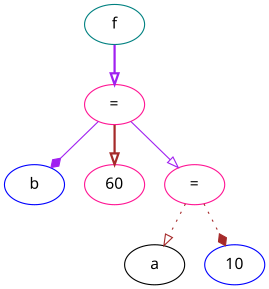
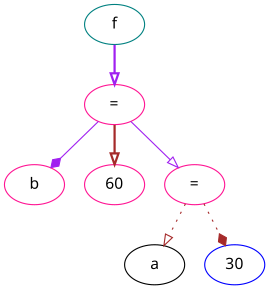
node "b": color blue -> deeppink
node "10": label "10" -> "30"
